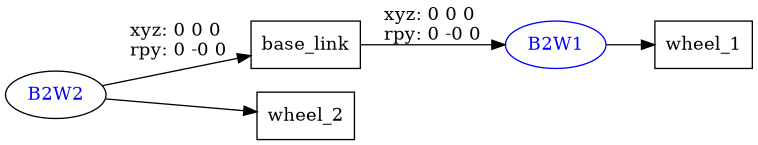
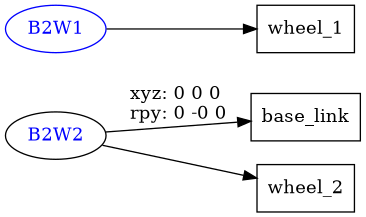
edge "base_link" -> "B2W1": removed, label "xyz: 0 0 0 rpy: 0 -0 0"
